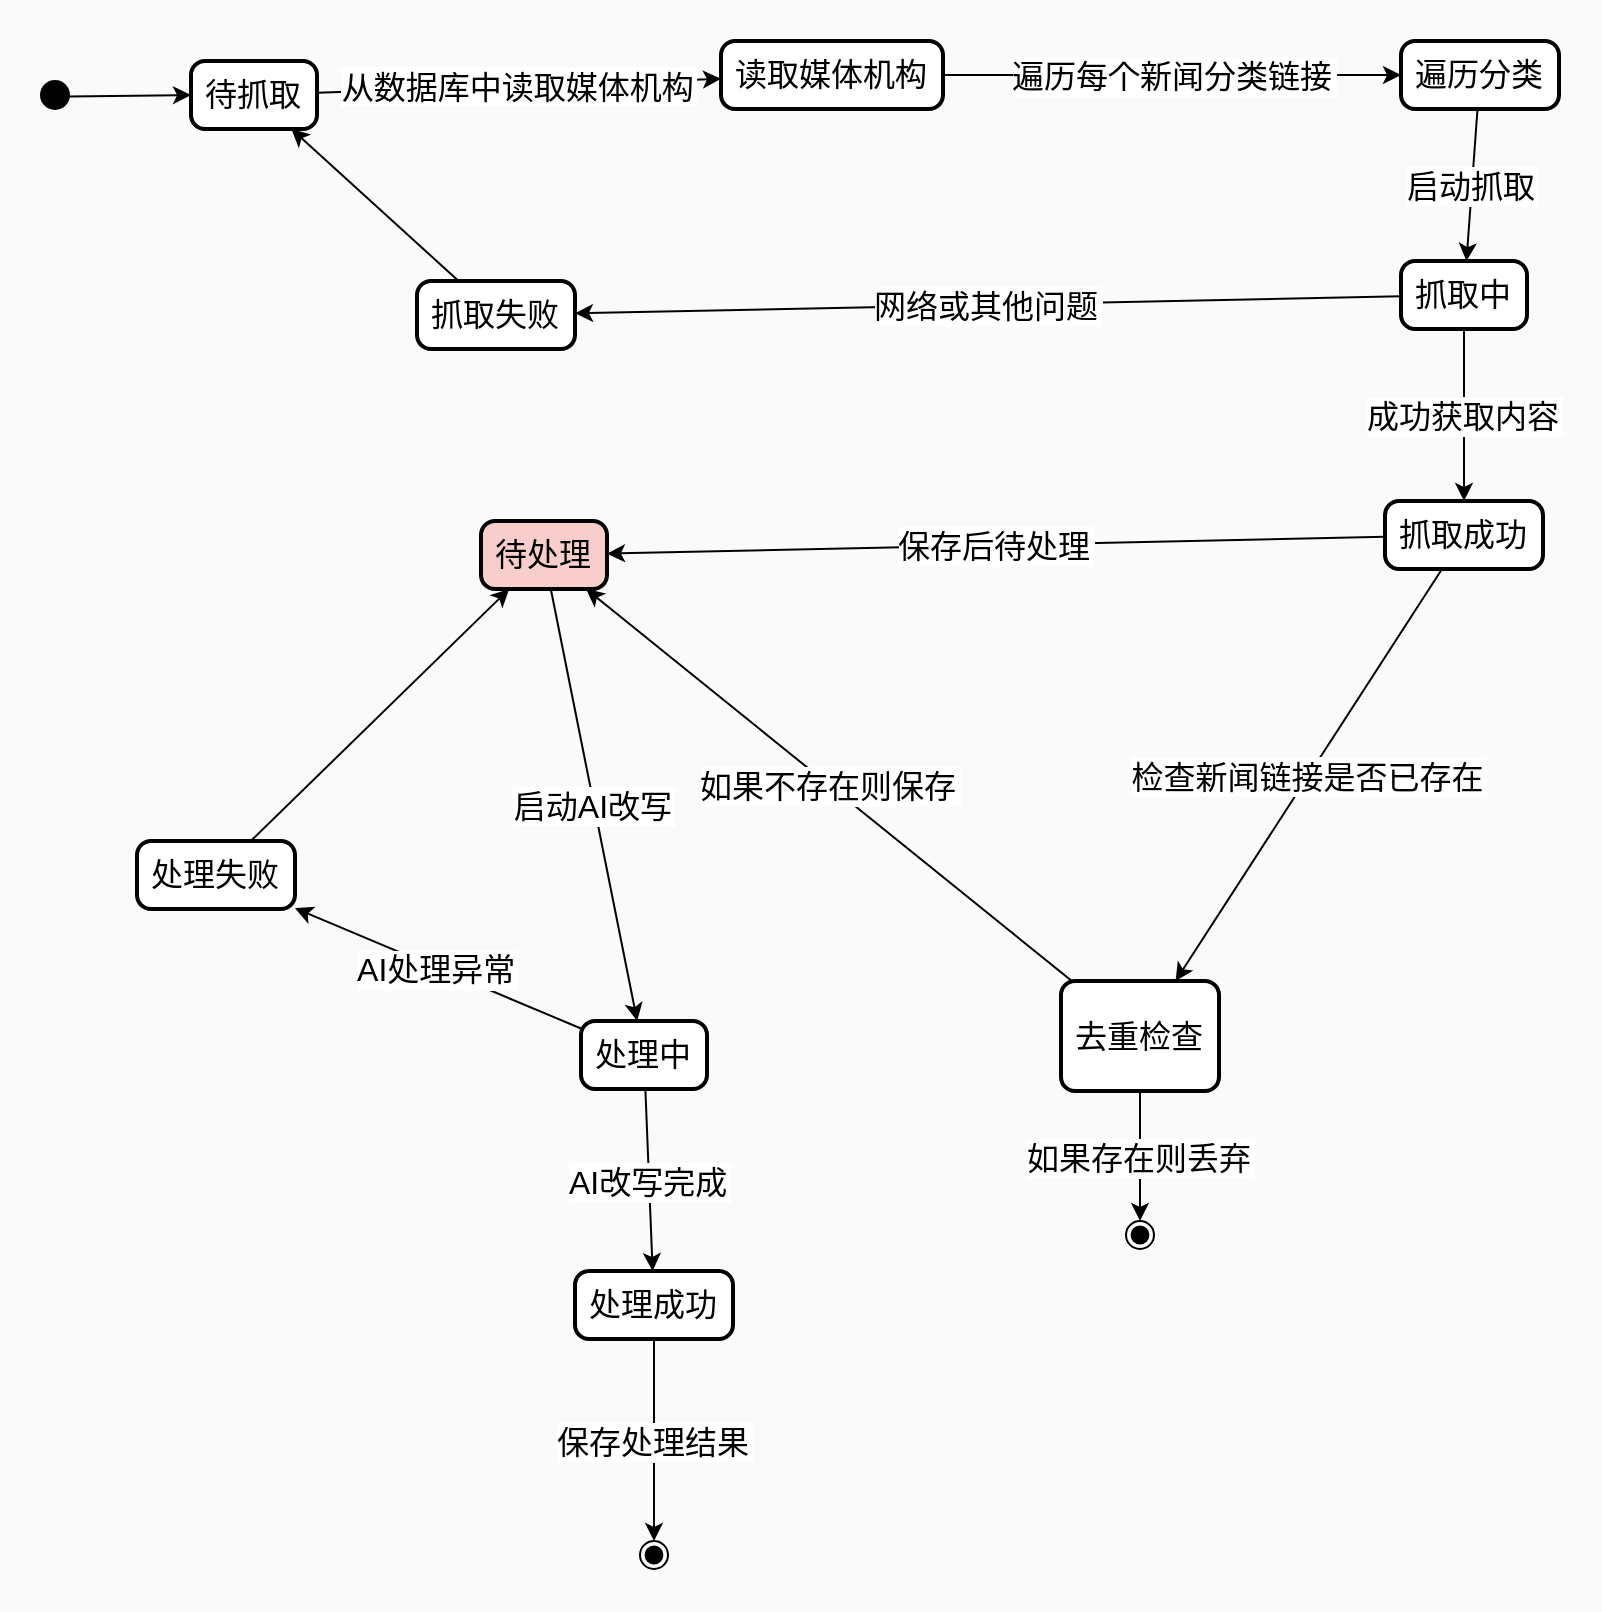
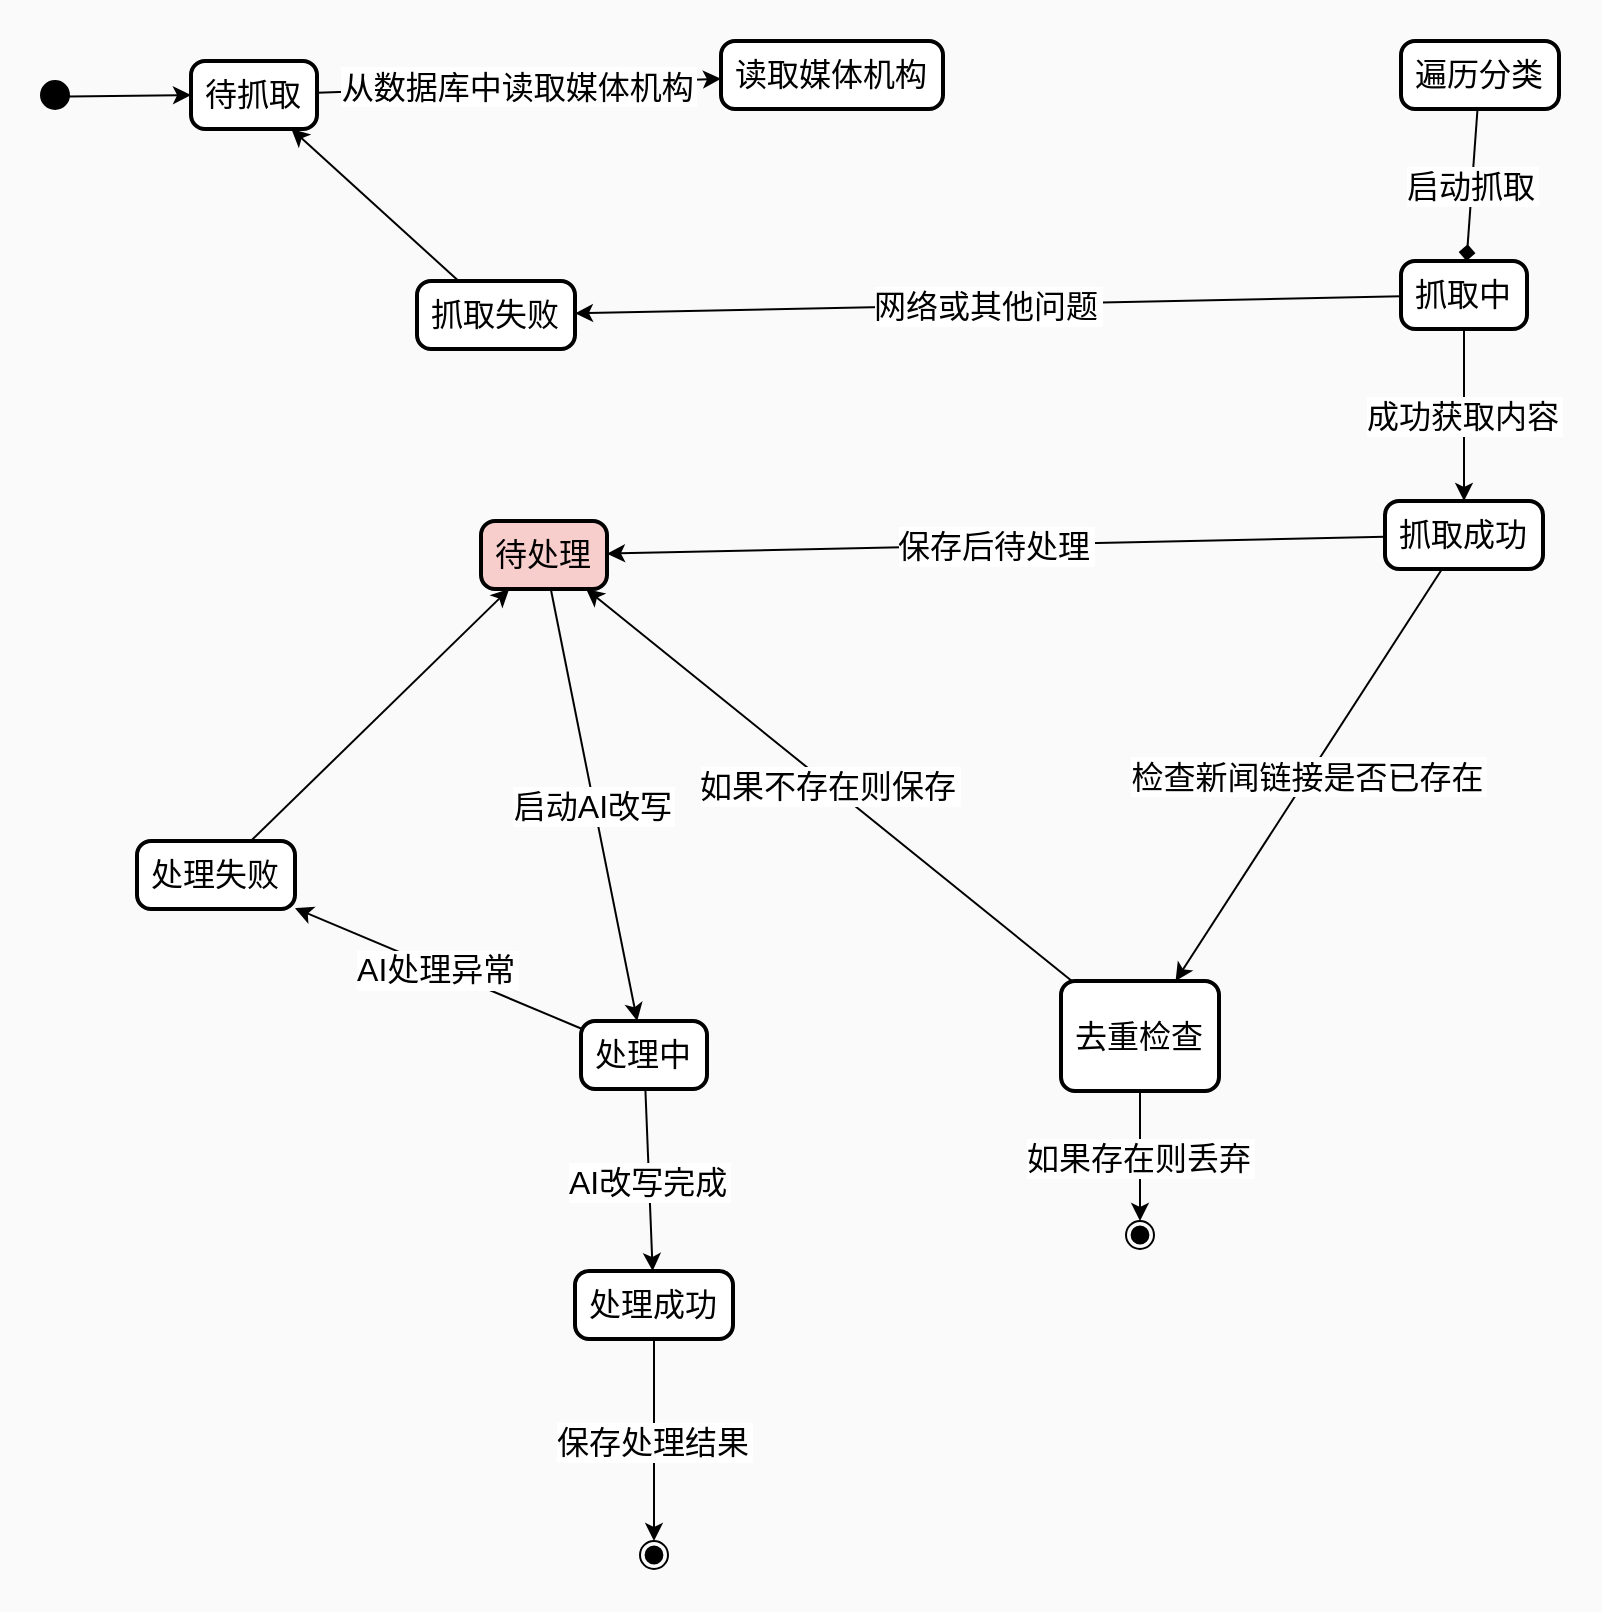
edge "读取媒体机构" -> "遍历分类": removed, label "遍历每个新闻分类链接"
edge "遍历分类" -> "抓取中": arrowhead classic -> diamond
